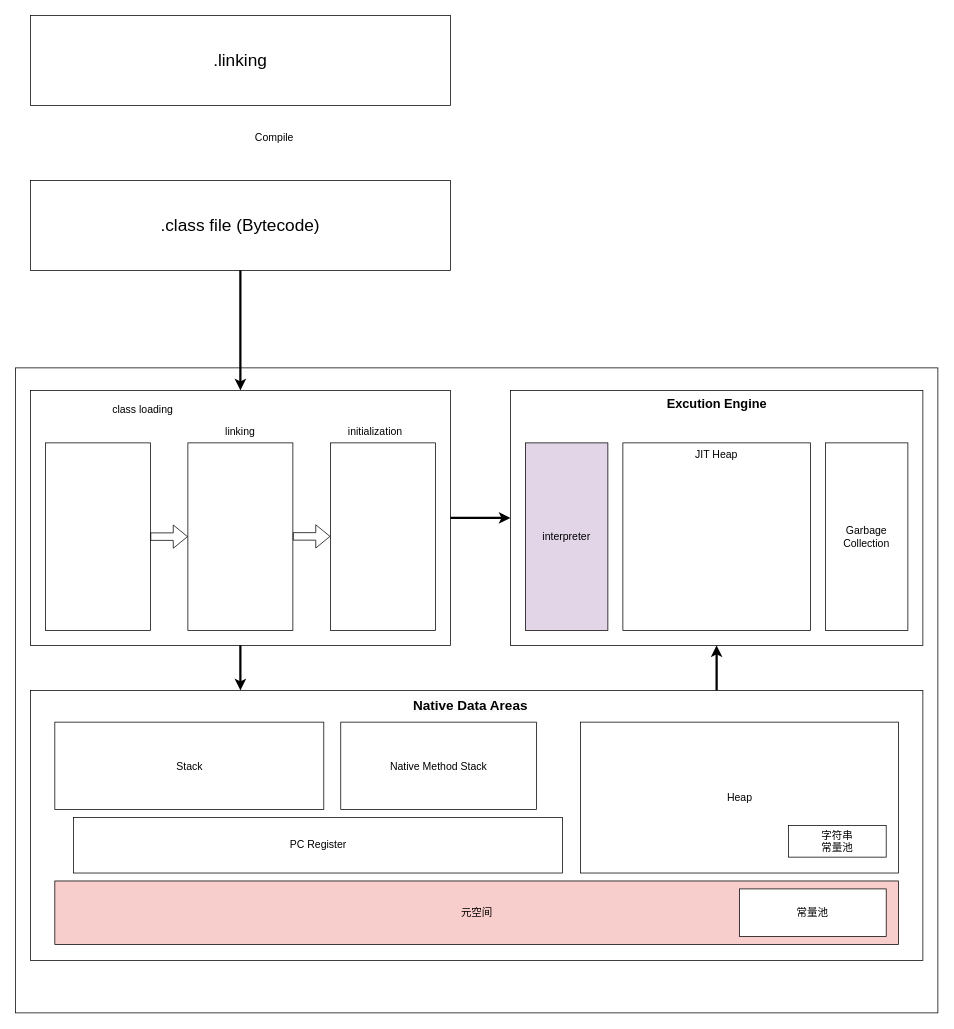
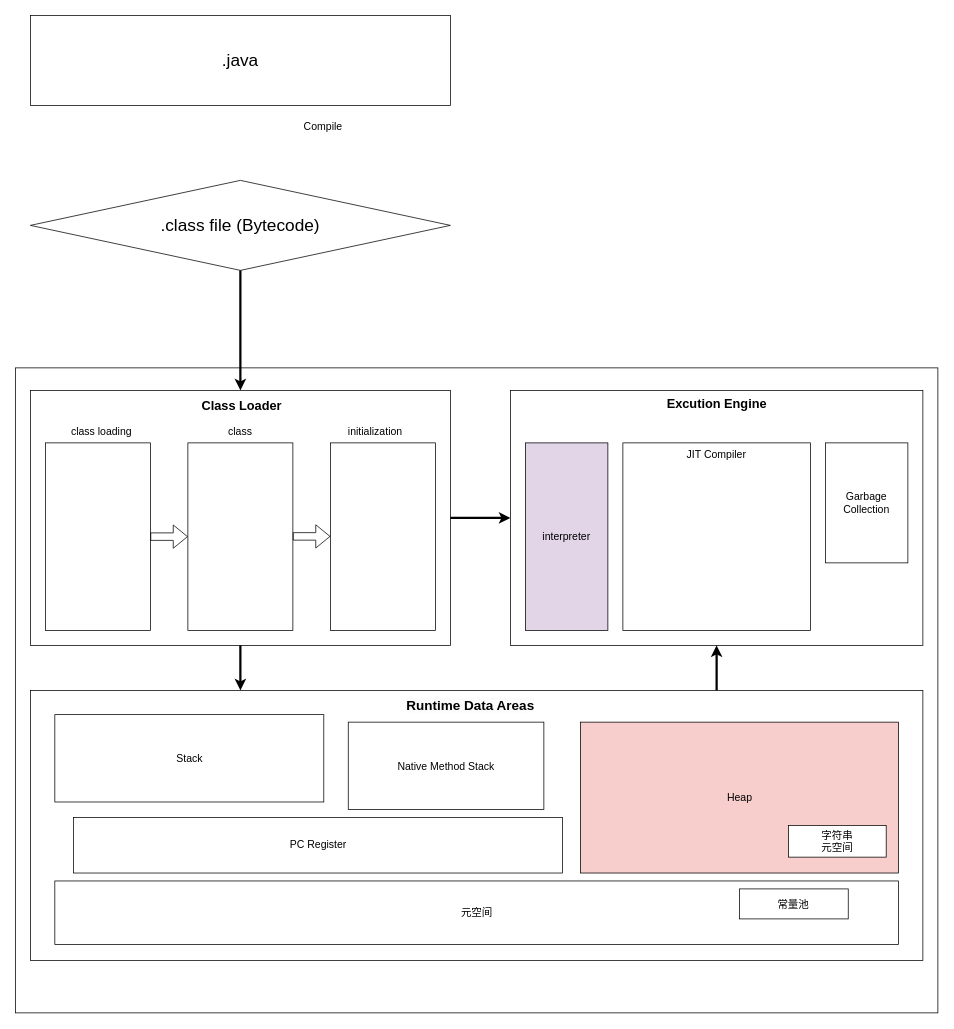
node ".linking": label ".linking" -> ".java"
node "Compile": moved (274, 138) -> (323, 126)
node ".class file (Bytecode)": shape rectangle -> diamond
node "Class Loader": added
node "class loading": moved (143, 409) -> (102, 432)
node "linking": label "linking" -> "class"
node "JIT Heap": label "JIT Heap" -> "JIT Compiler"
node "Garbage Collection": size 83x188 -> 83x120
node "Native Data Areas": label "Native Data Areas" -> "Runtime Data Areas"
node "Stack": moved (189, 766) -> (189, 758)
node "Native Method Stack": moved (439, 766) -> (446, 766)
node "Heap": fillcolor #ffffff -> #f8cecc
node "字符串常量池": label "字符串常量池" -> "字符串元空间"
node "元空间": fillcolor #f8cecc -> #ffffff
node "常量池": size 147x48 -> 109x30
